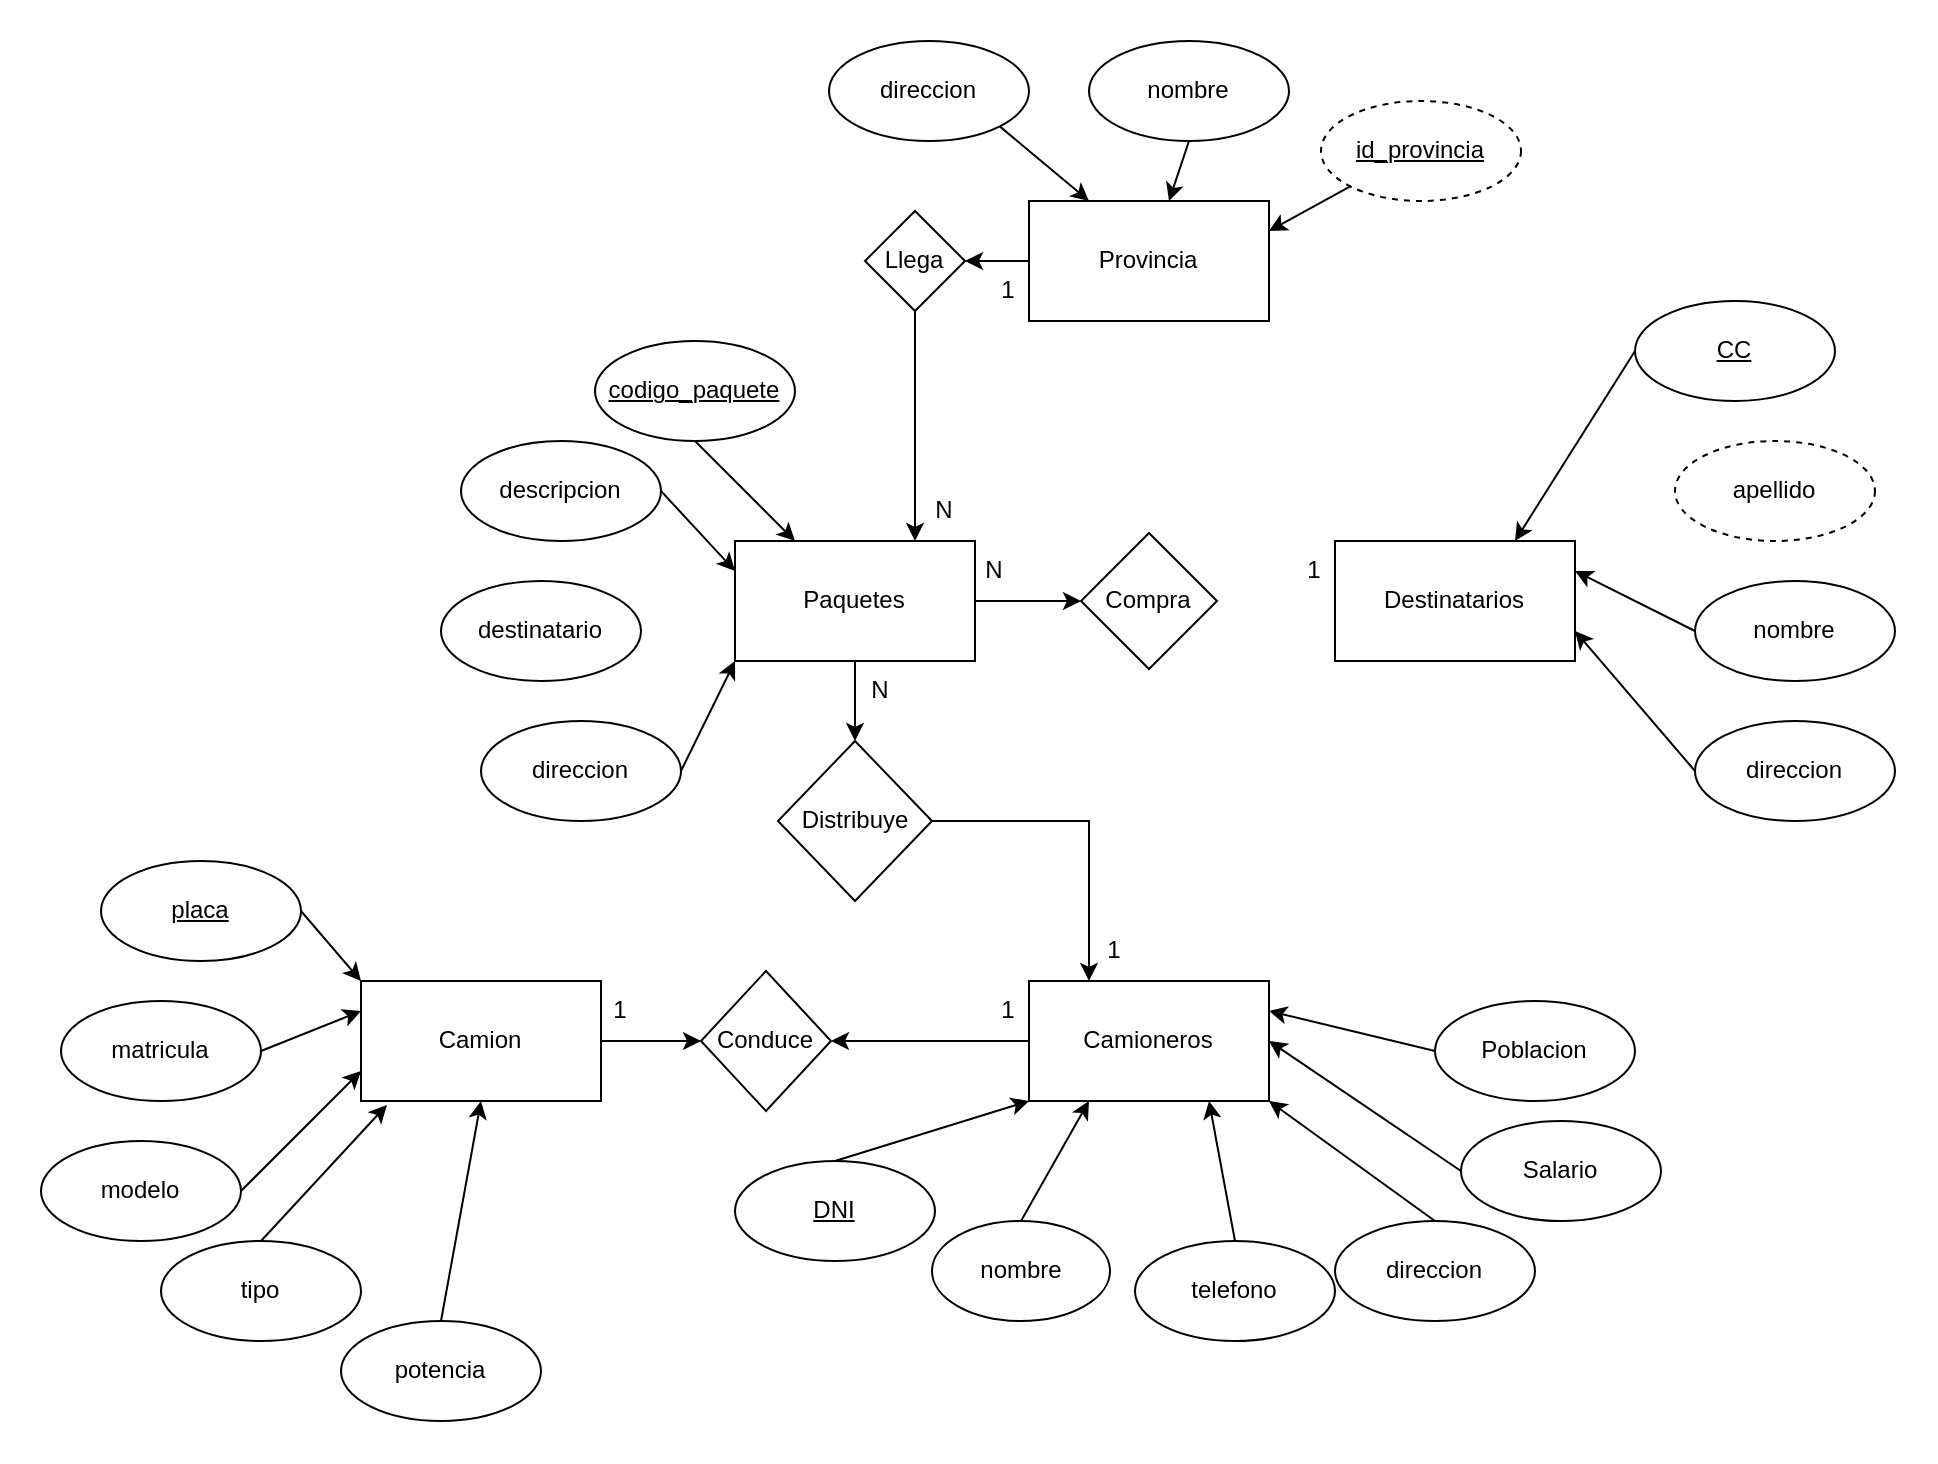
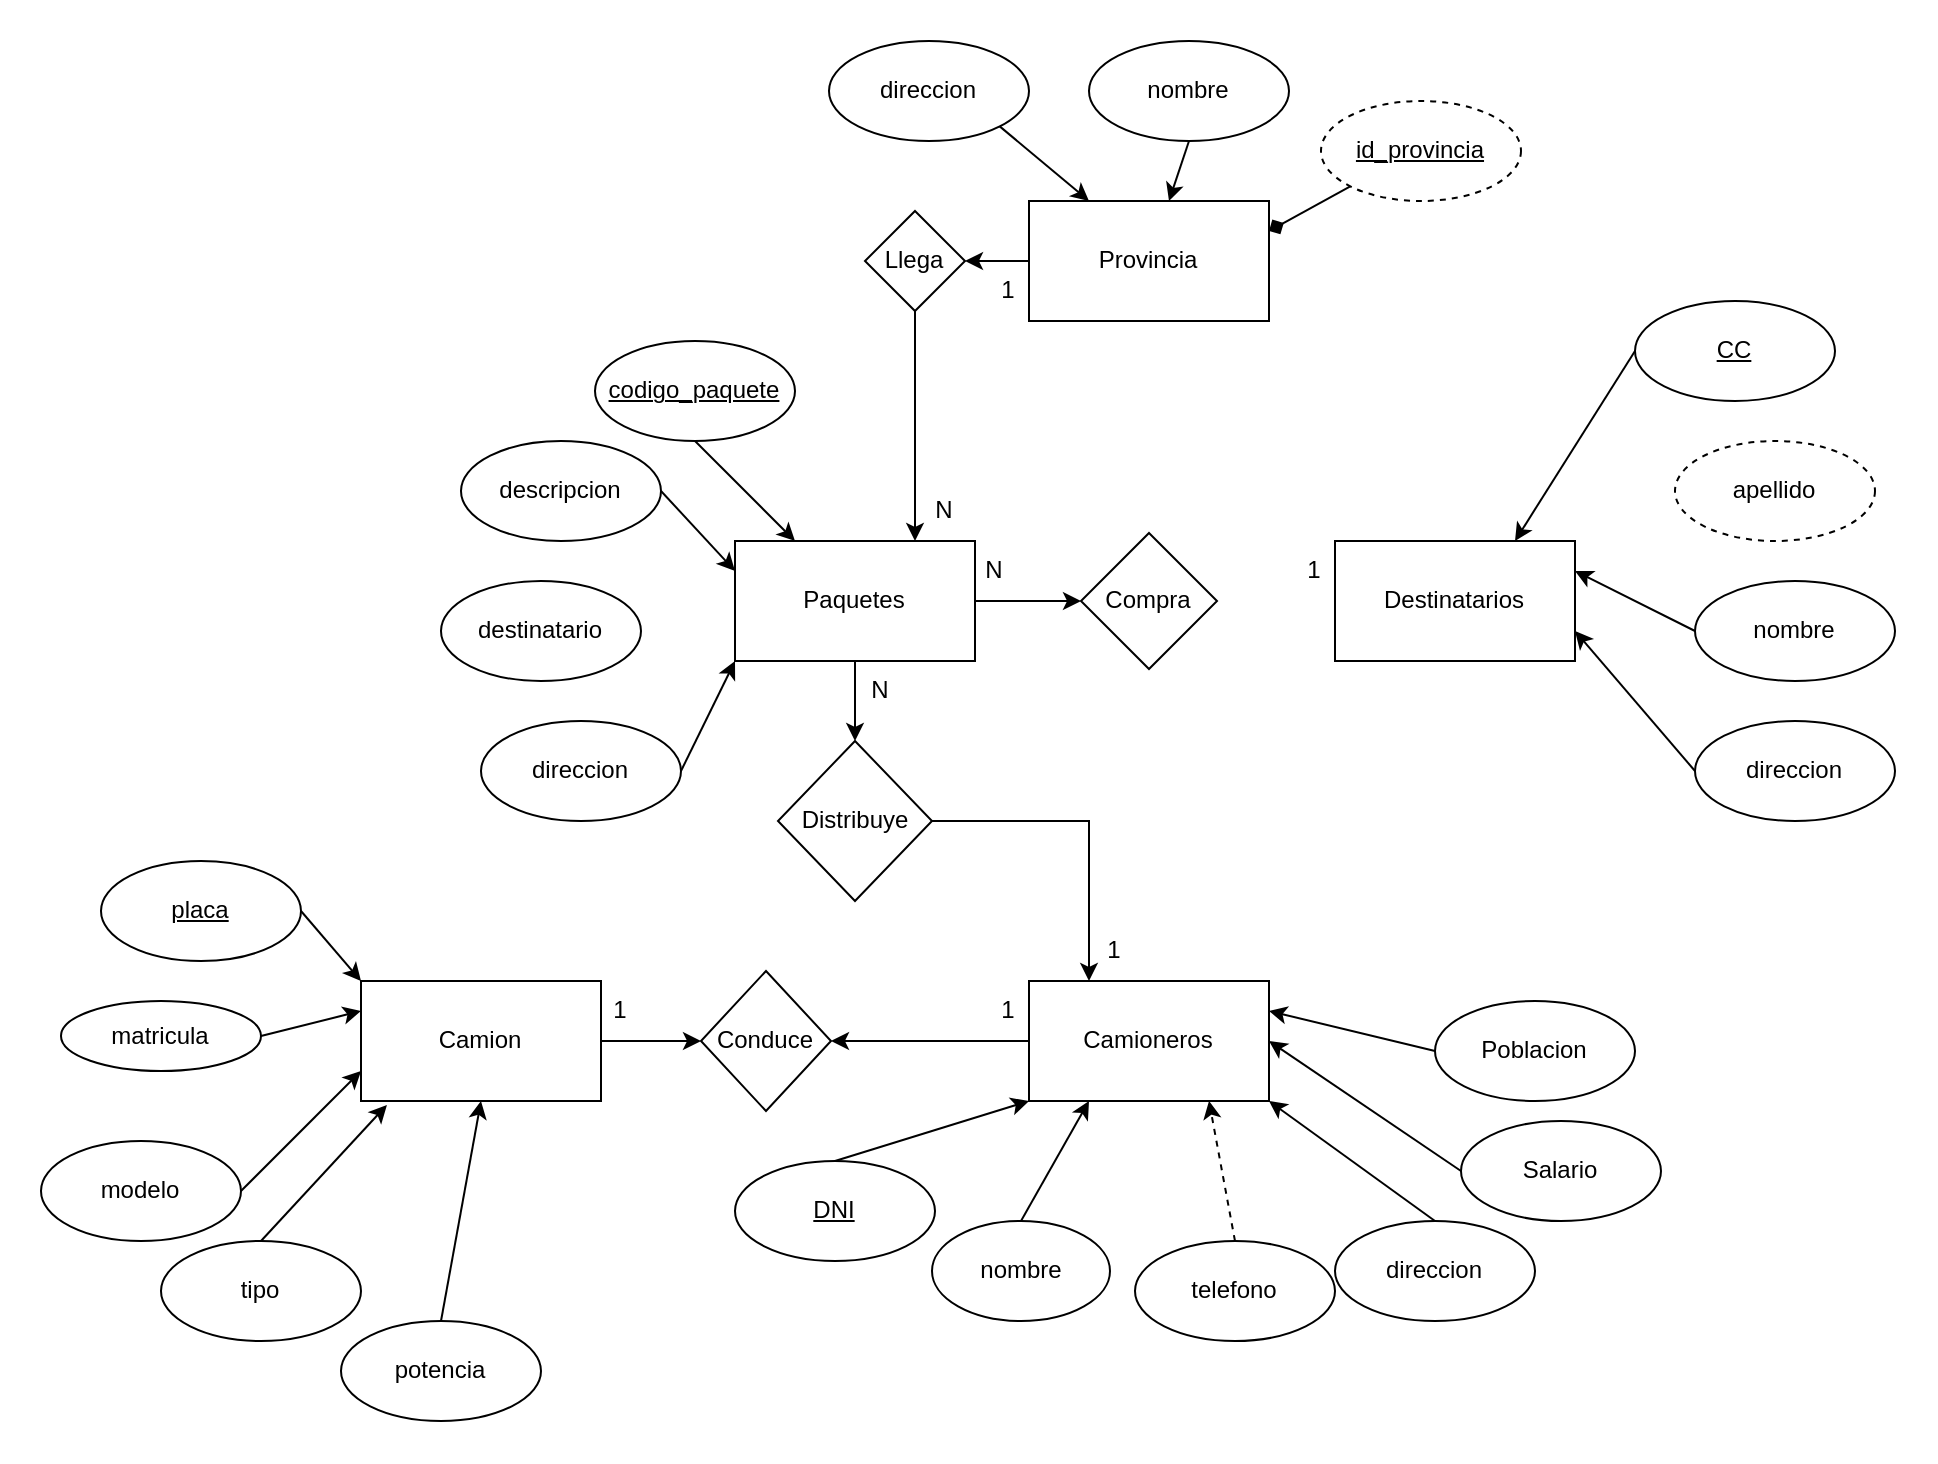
edge "id_provincia" -> "Provincia": arrowhead classic -> diamond
node "matricula": size 200x100 -> 200x70
edge "telefono" -> "Camioneros": style solid -> dashed
